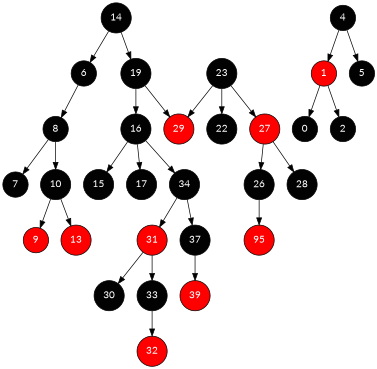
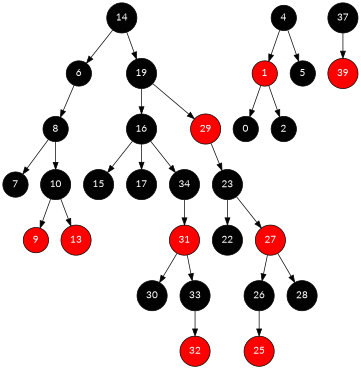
edge "23" -> "29": reversed
edge "34" -> "37": removed
node "95": label "95" -> "25"
